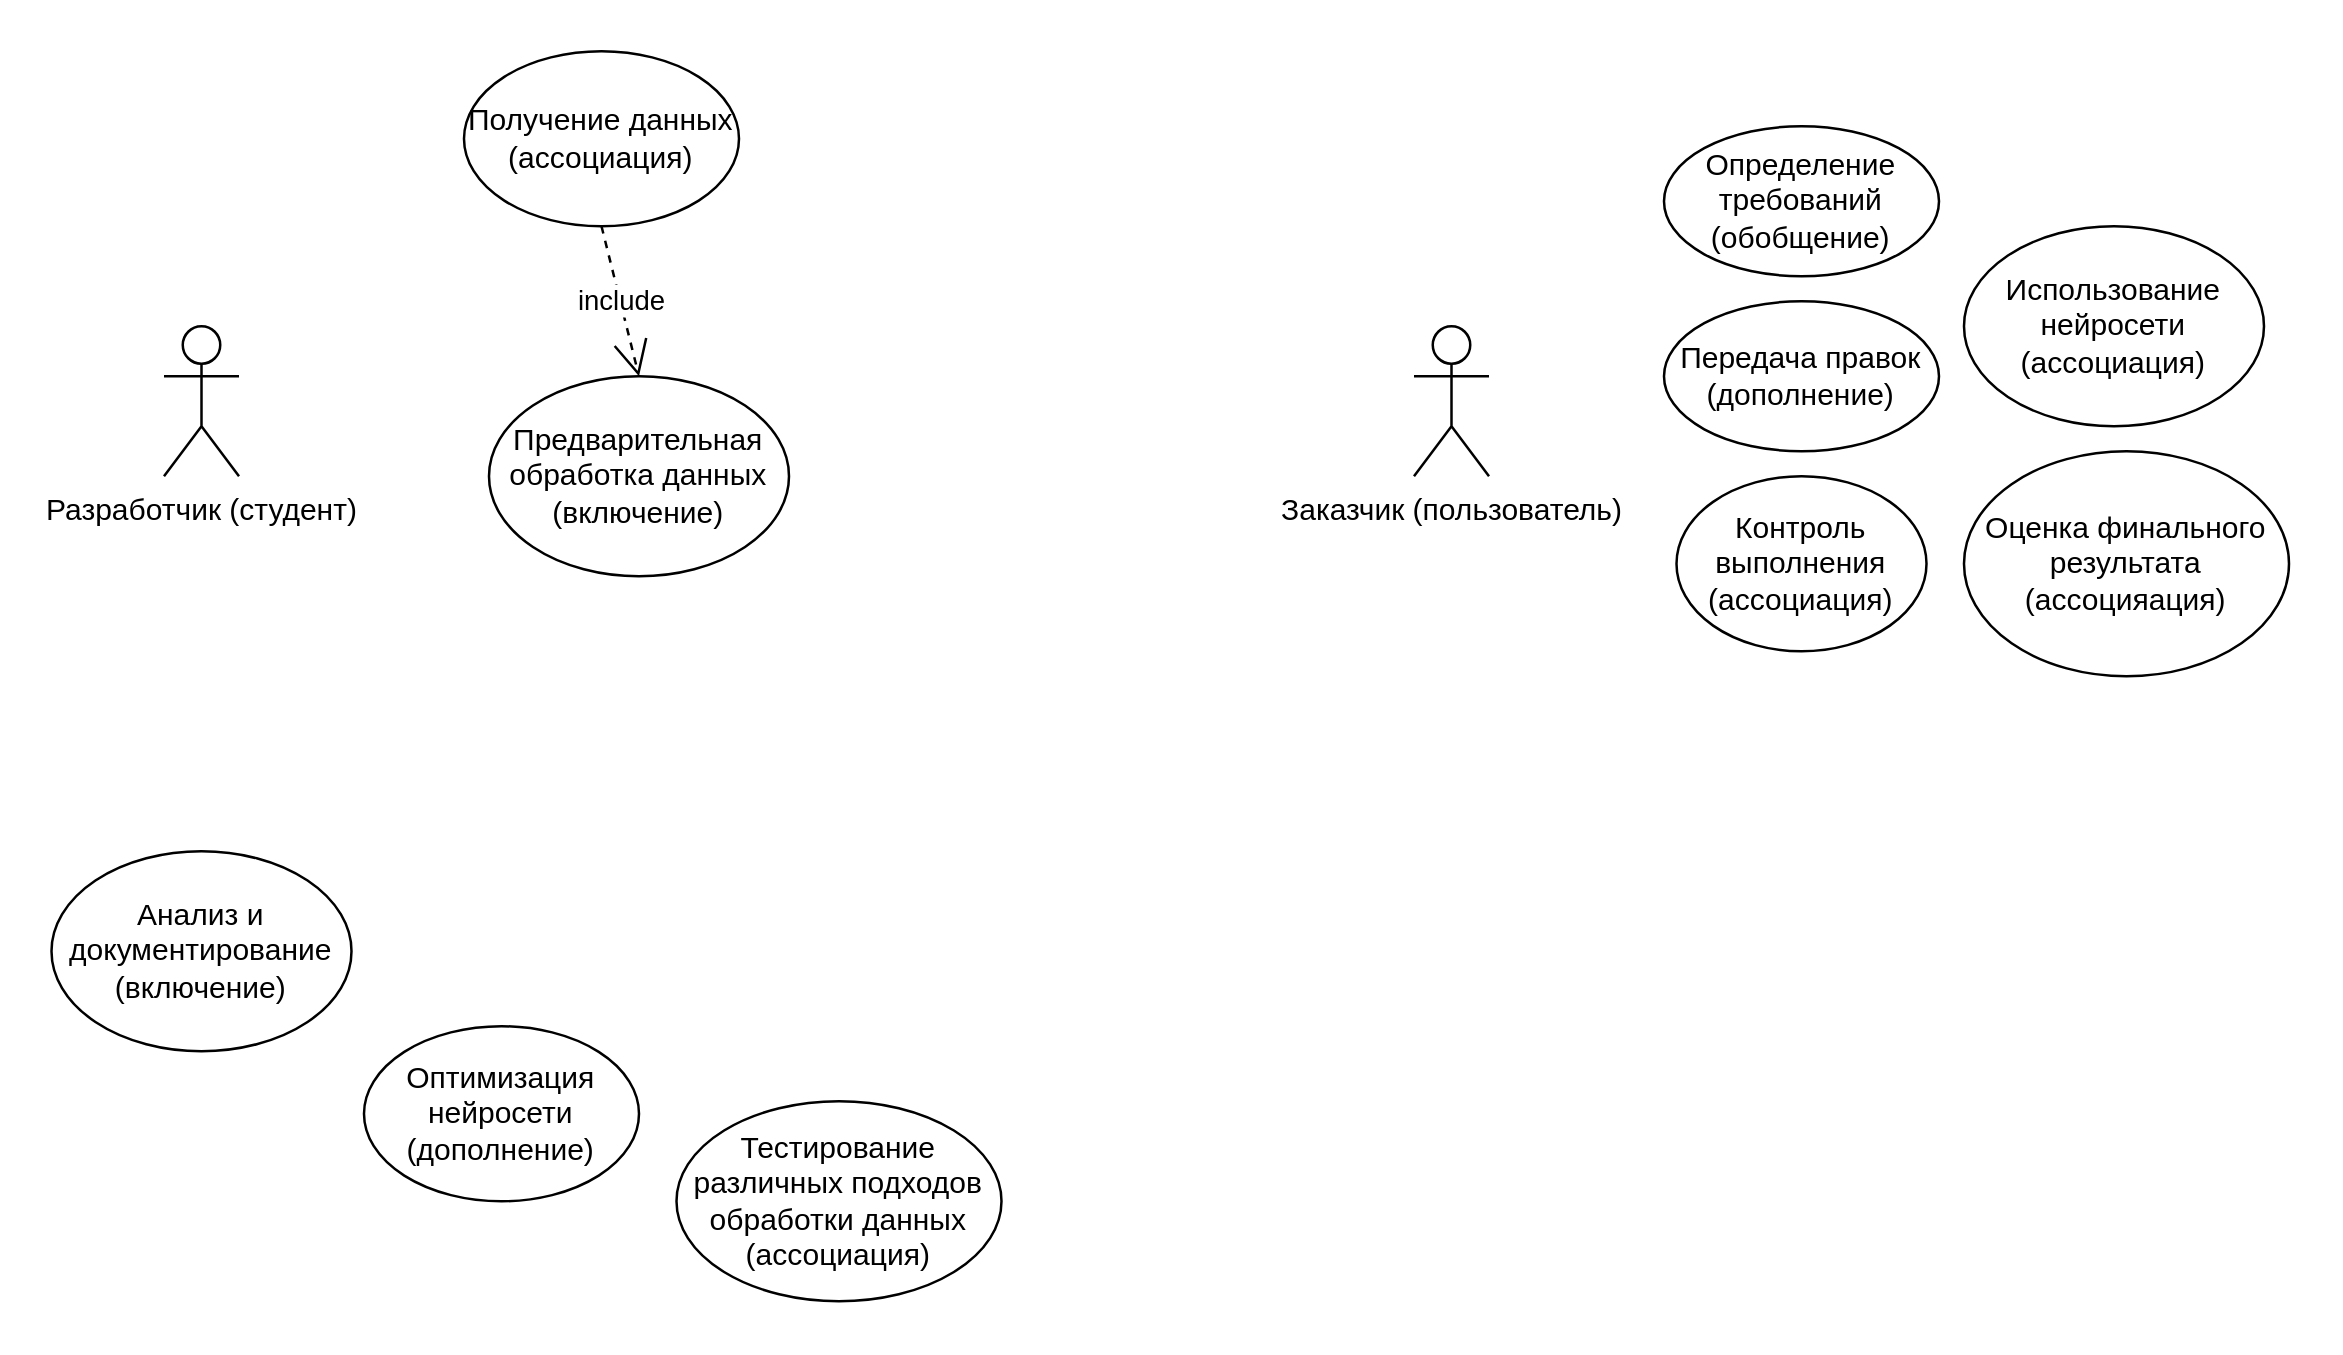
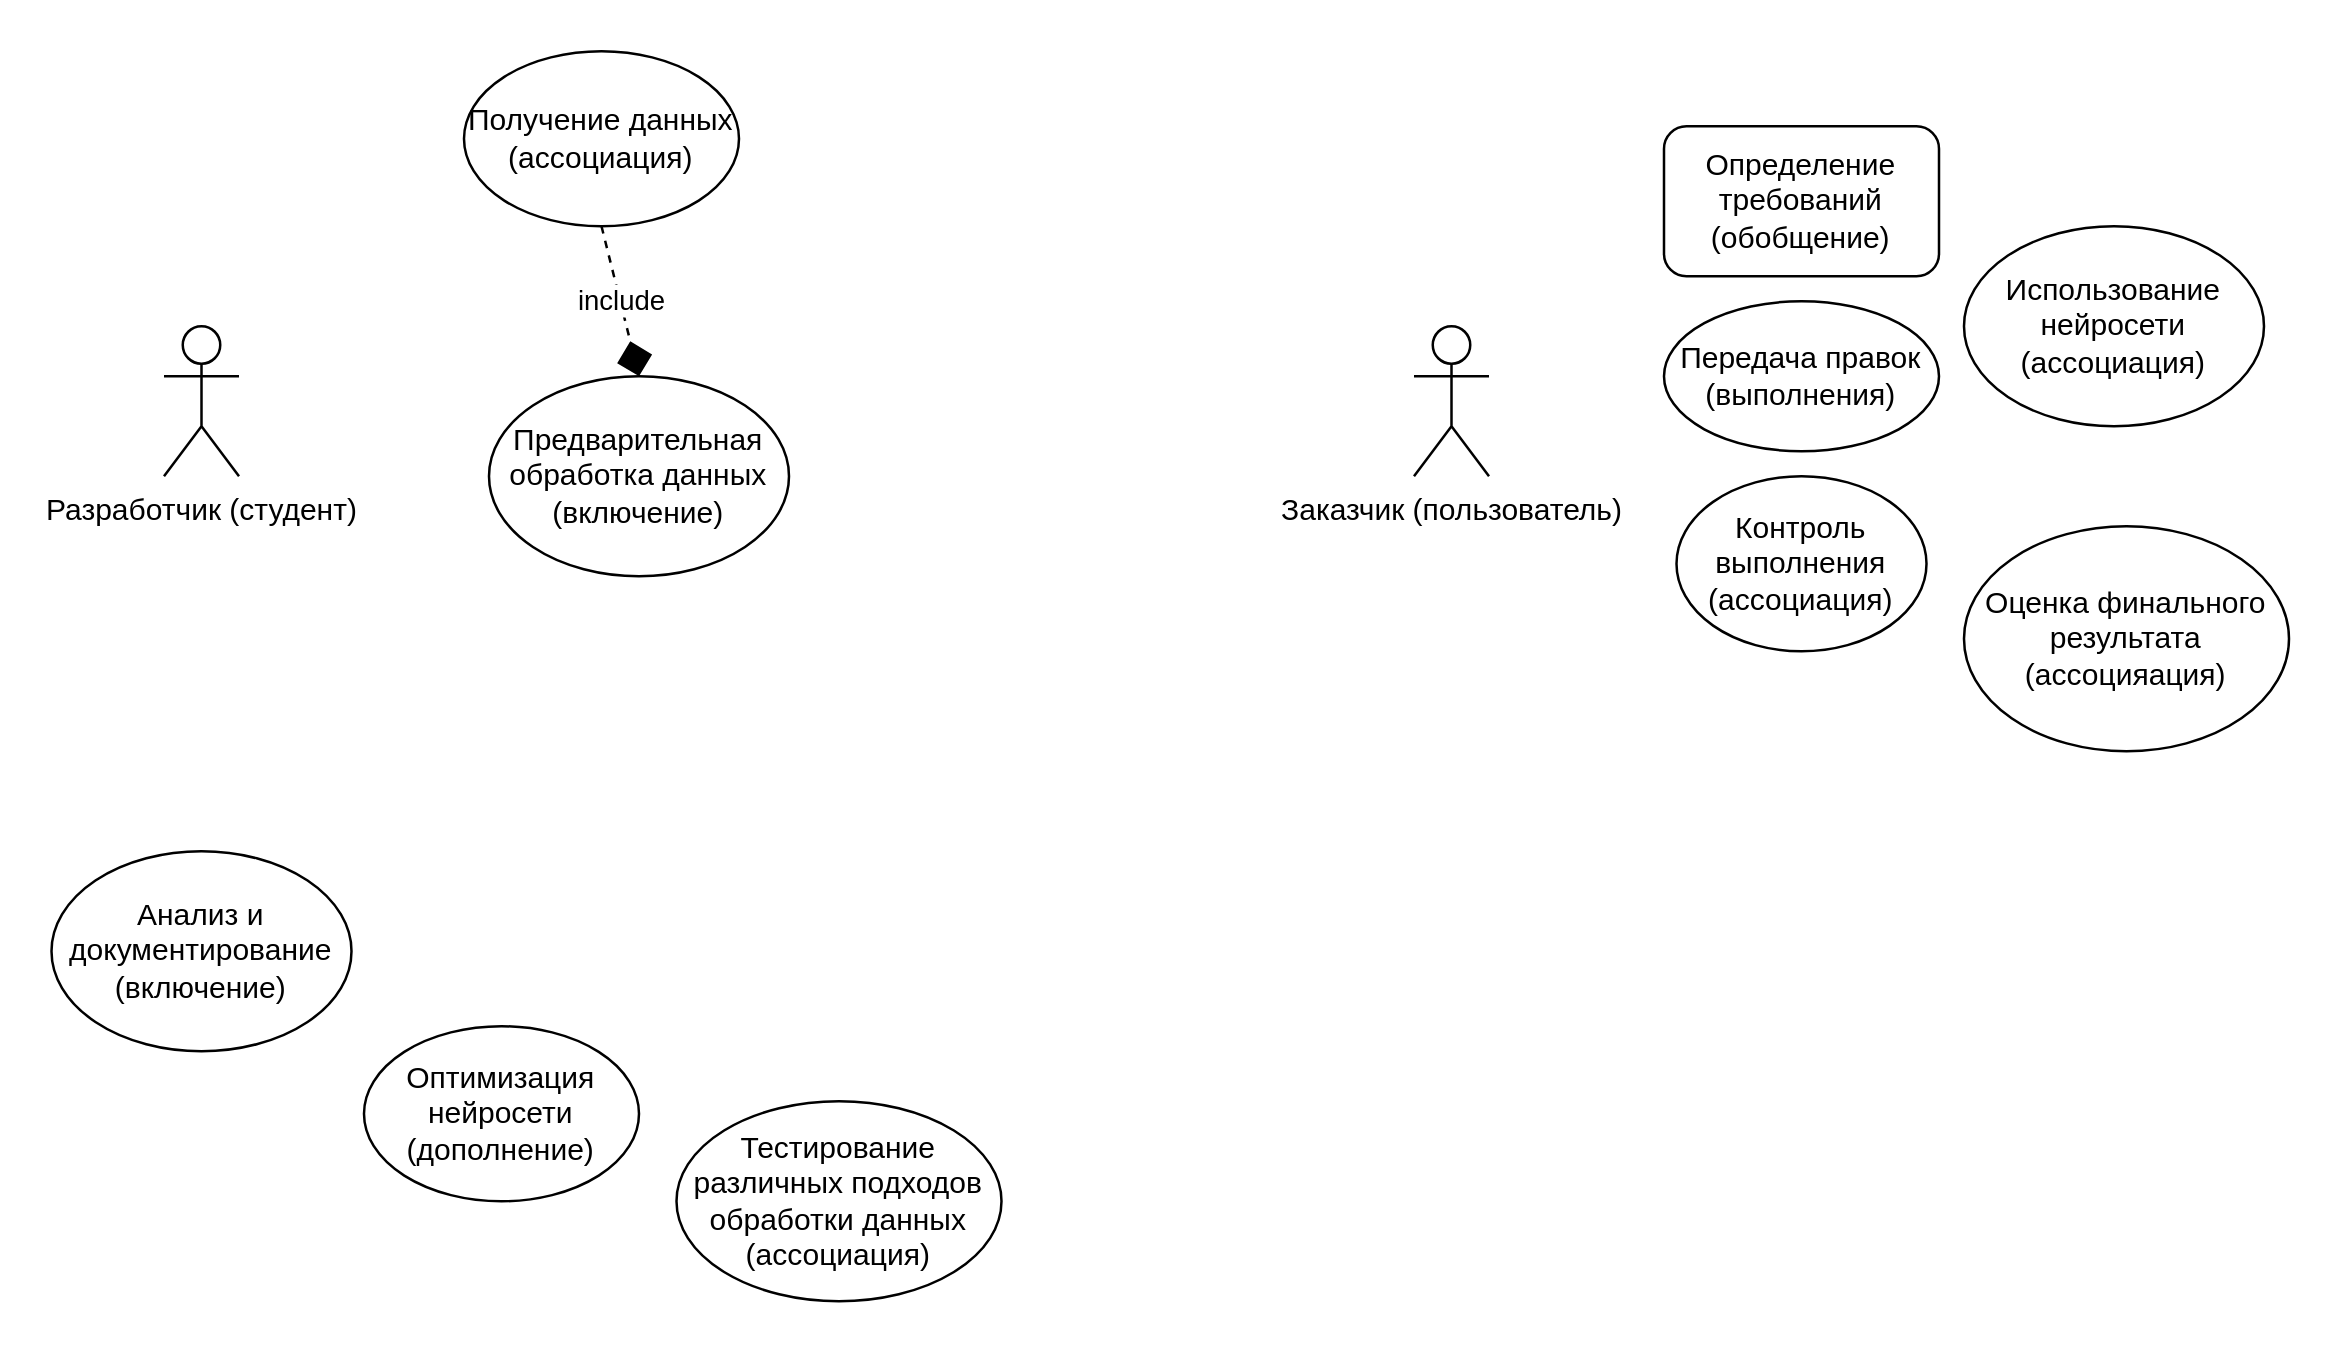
node "Определение требований (обобщение)": shape ellipse -> rounded rectangle
edge "Получение данных (ассоциация)" -> "Предварительная обработка данных (включение)": arrowhead open -> diamond
node "Передача правок (дополнение)": label "Передача правок (дополнение)" -> "Передача правок (выполнения)"
node "Оценка финального результата (ассоцияация)": moved (2126, 564) -> (2126, 639)
